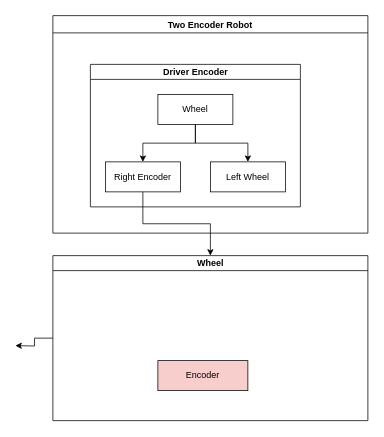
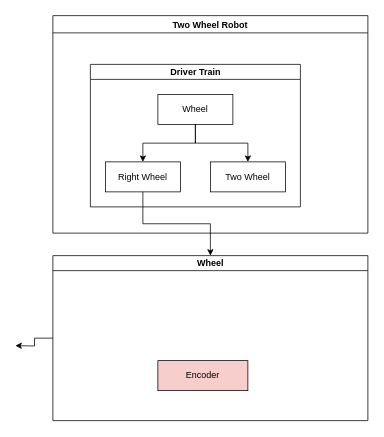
node "Two Encoder Robot": label "Two Encoder Robot" -> "Two Wheel Robot"
node "Driver Encoder": label "Driver Encoder" -> "Driver Train"
node "Right Encoder": label "Right Encoder" -> "Right Wheel"
node "Left Wheel": label "Left Wheel" -> "Two Wheel"
